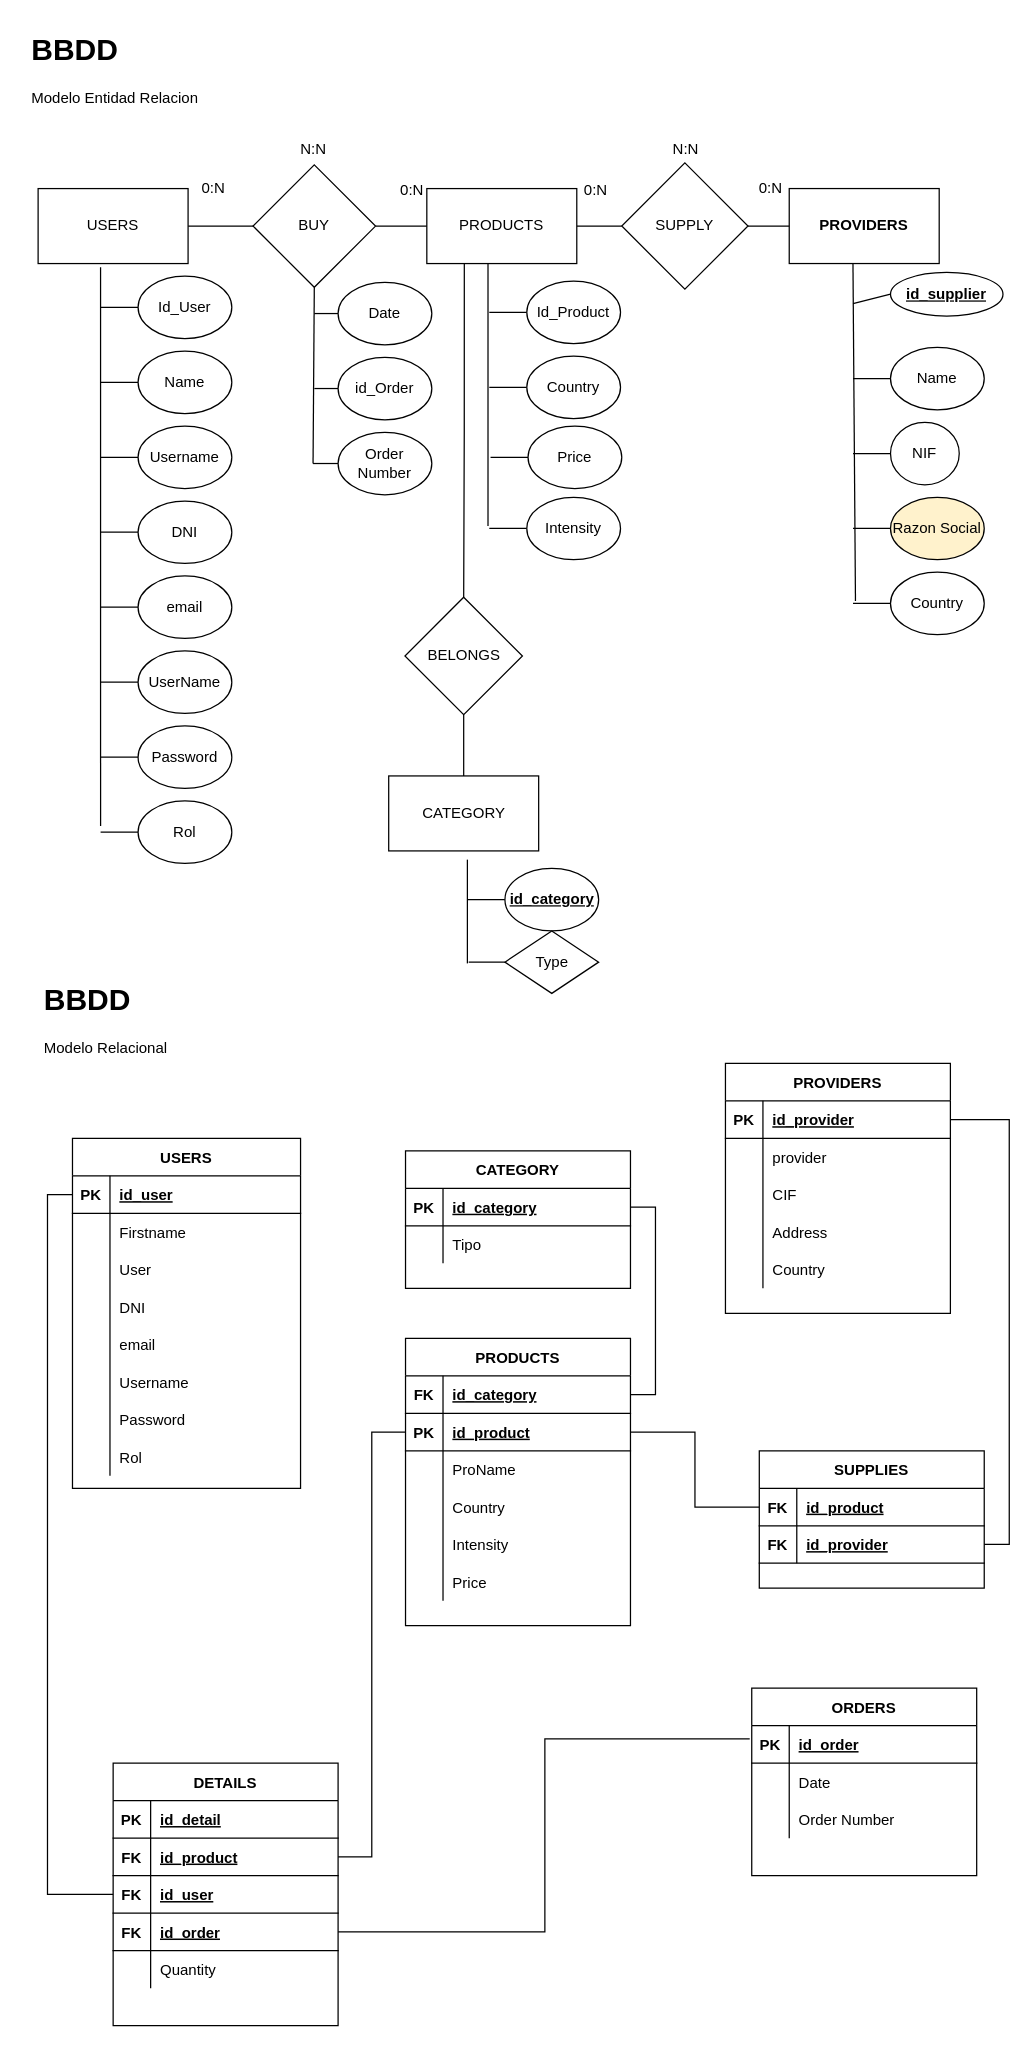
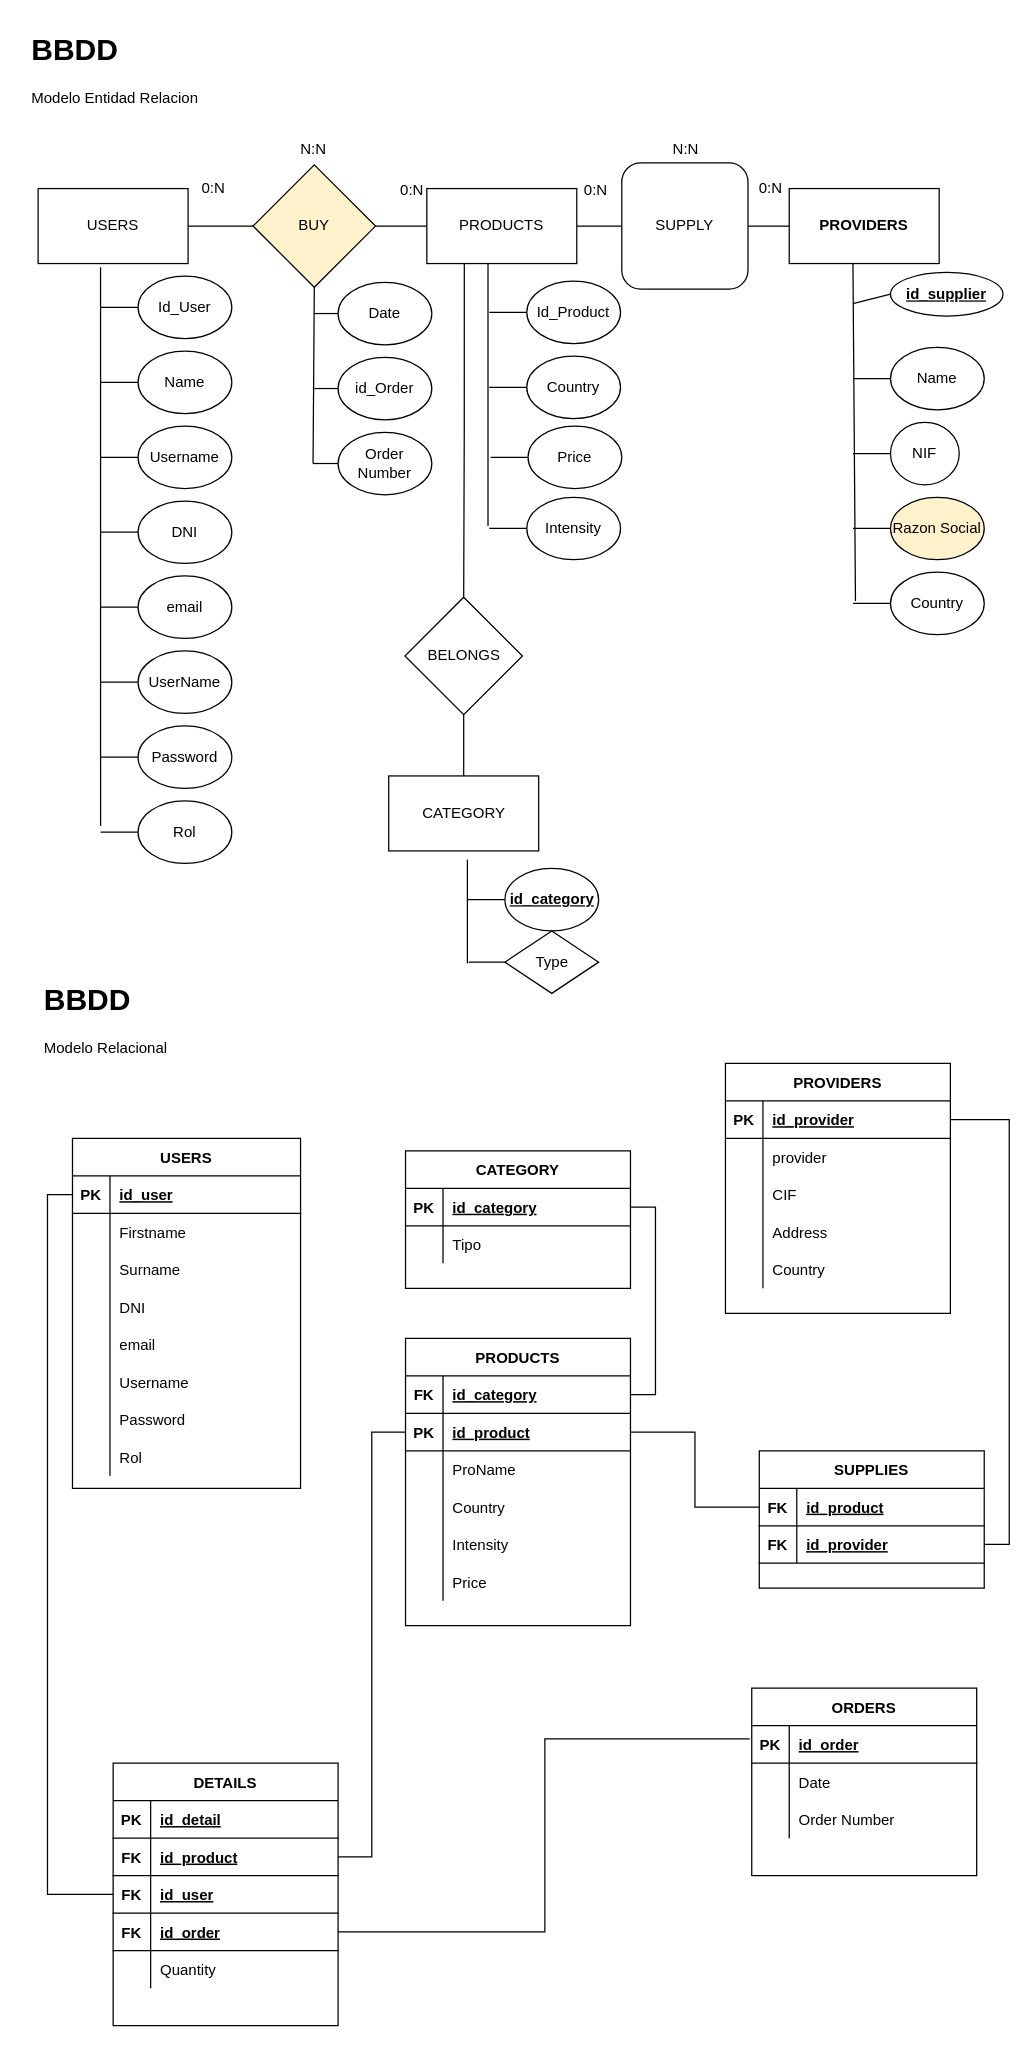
node "BUY": fillcolor #ffffff -> #fff2cc
node "SUPPLY": shape diamond -> rounded rectangle
node "User": label "User" -> "Surname"
